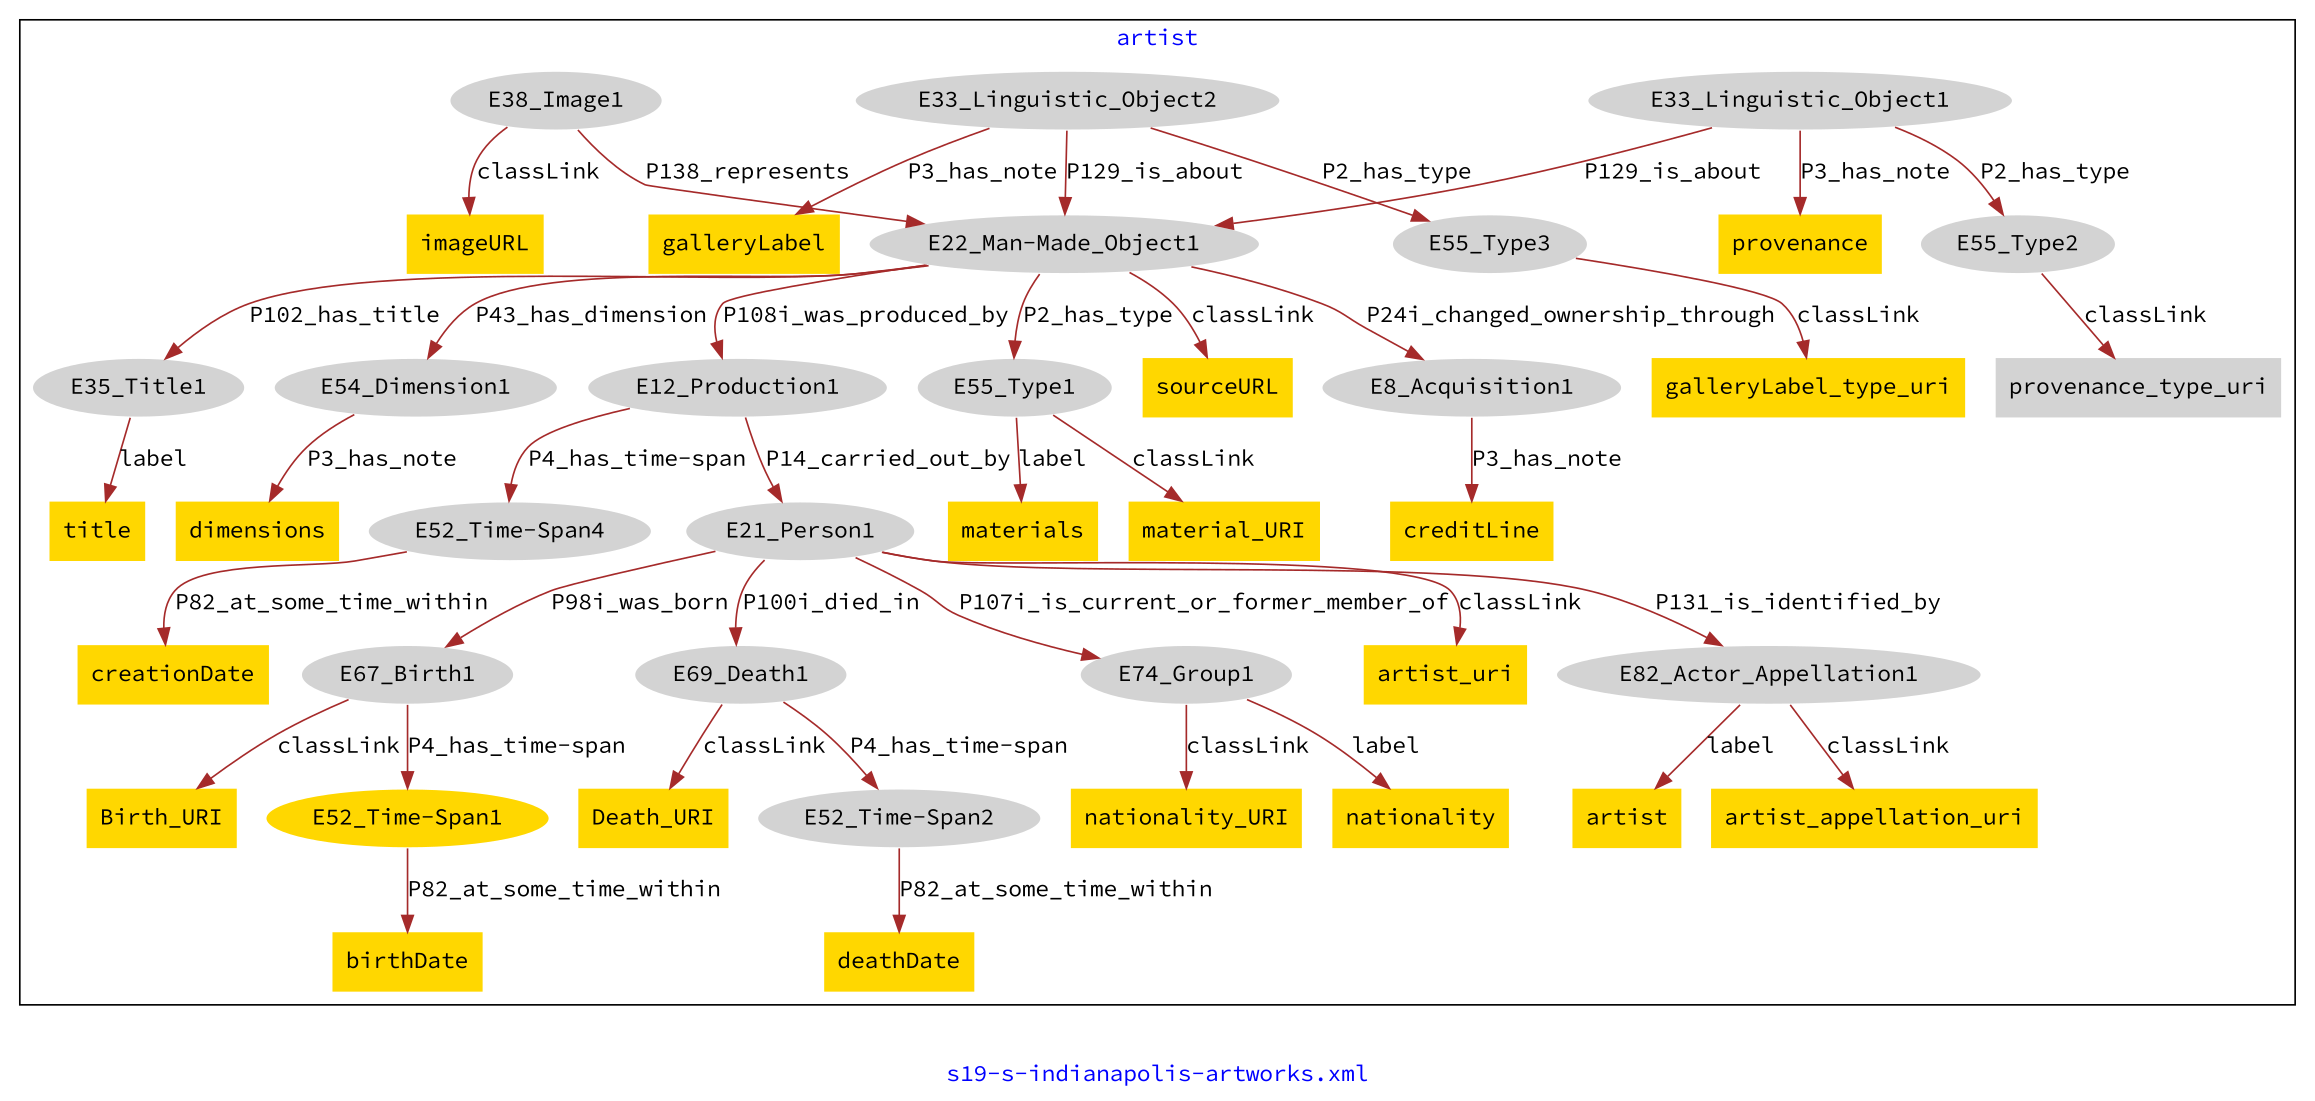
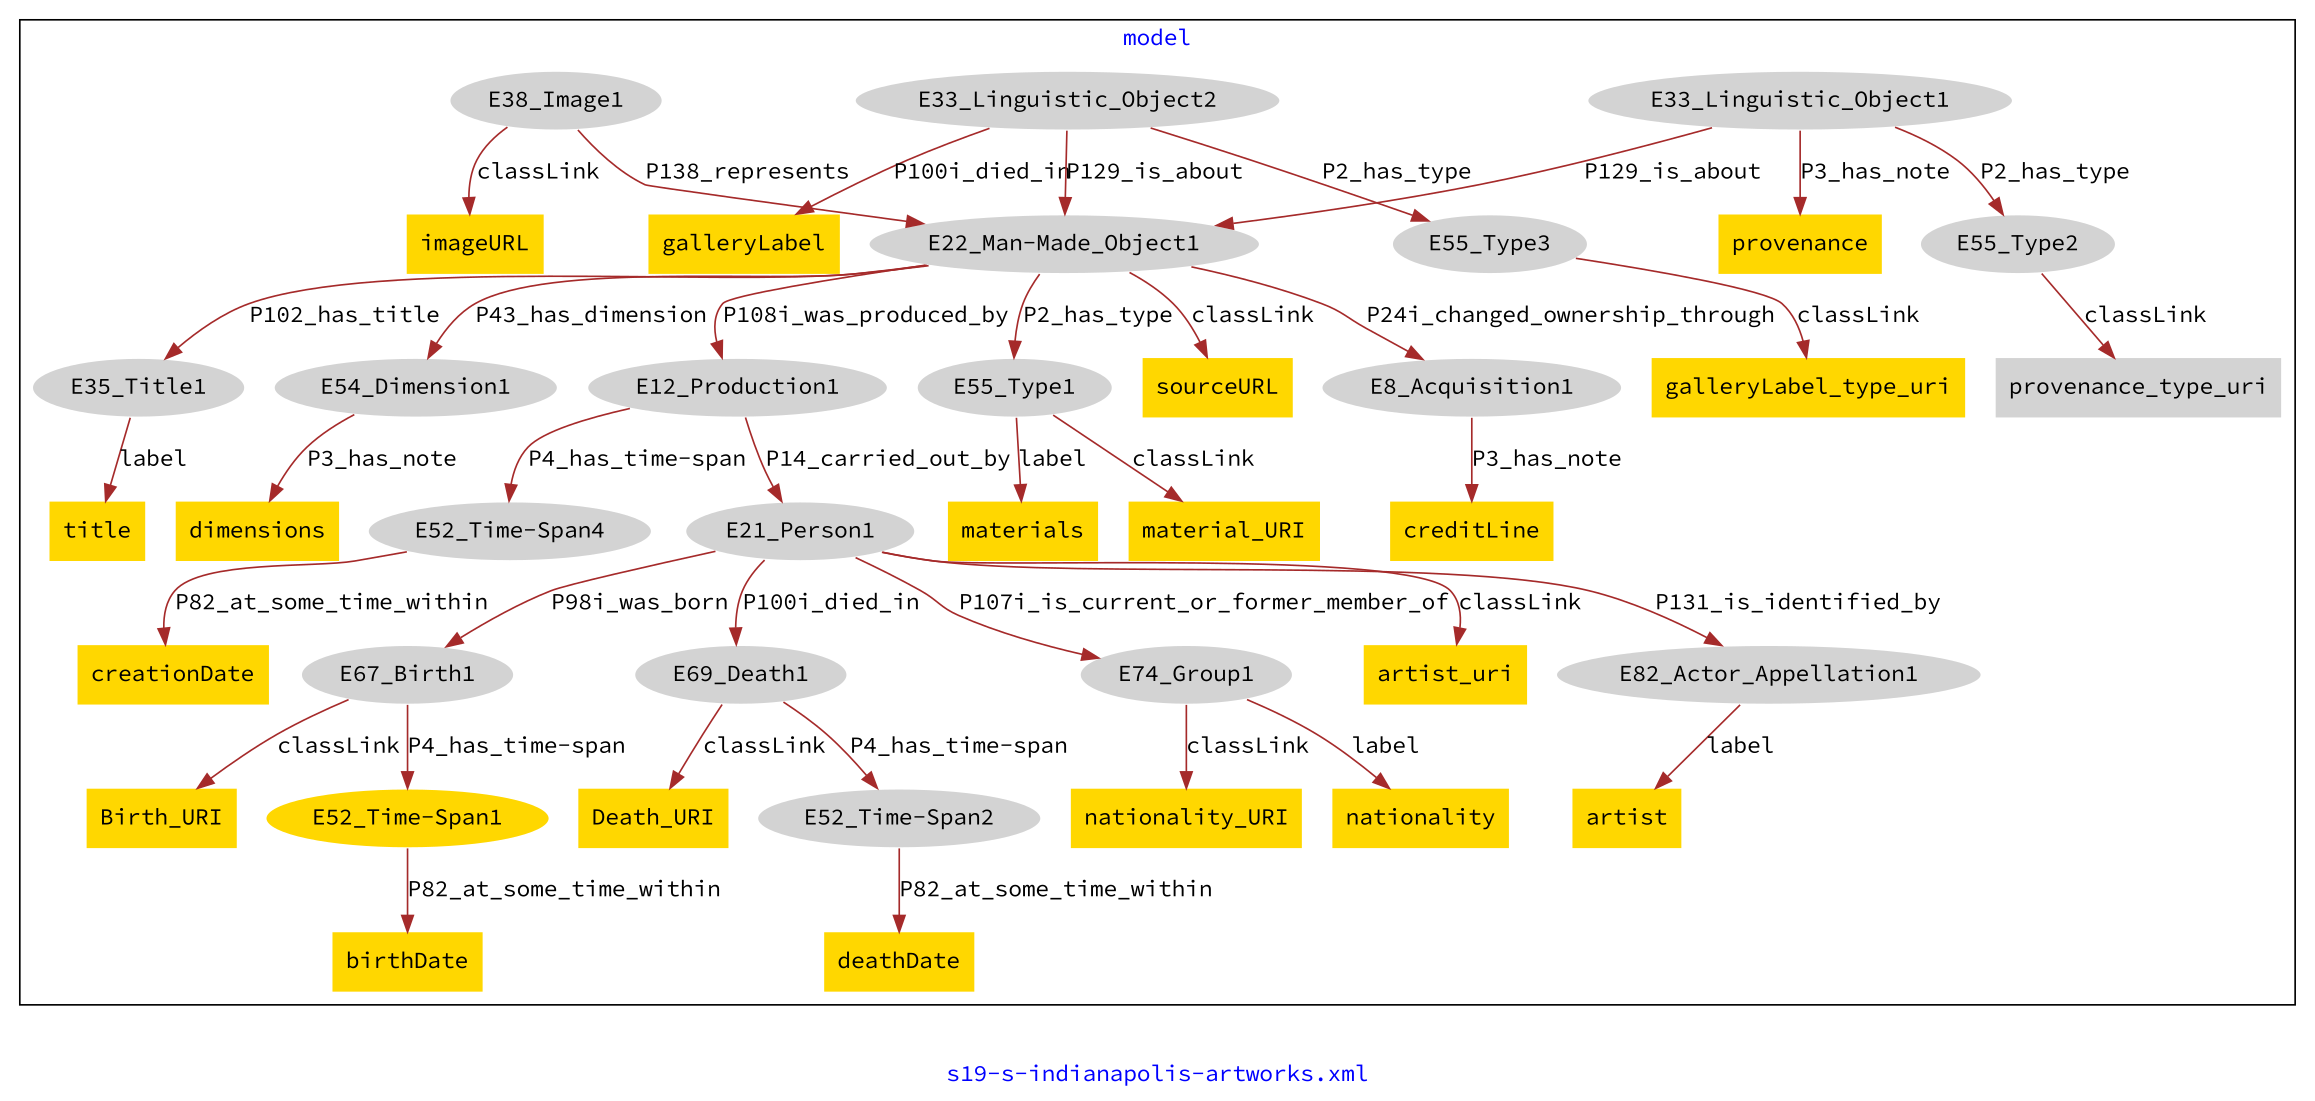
cluster "artist": label "artist" -> "model"
edge "E33_Linguistic_Object2" -> "galleryLabel": label "P3_has_note" -> "P100i_died_in"
node "artist_appellation_uri": removed
